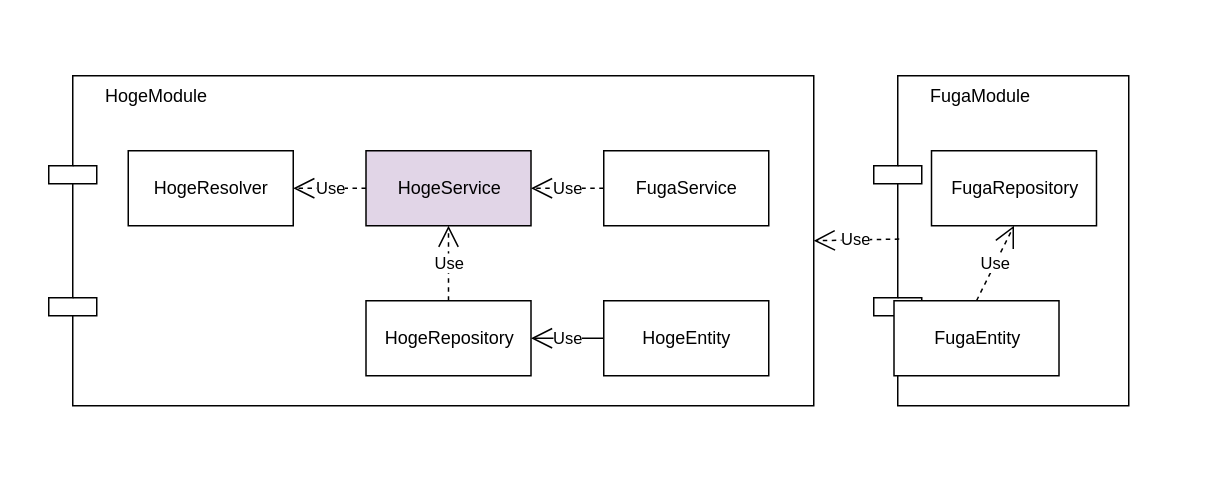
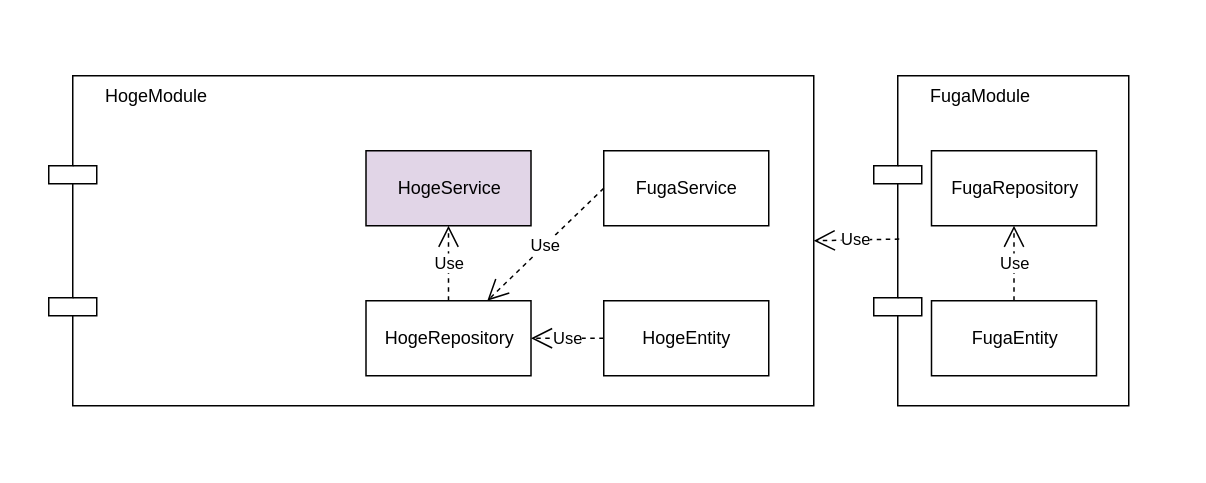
node "HogeResolver": removed
edge "HogeService" -> "HogeResolver": removed, label "Use"
edge "FugaService" -> "HogeService": now "FugaService" -> "HogeRepository"
edge "HogeEntity" -> "HogeRepository": style solid -> dashed
node "FugaEntity": moved (977, 338) -> (1014, 338)
